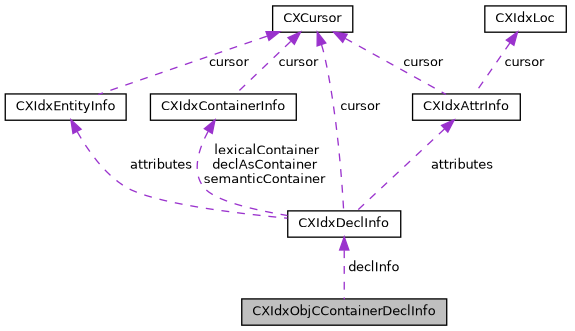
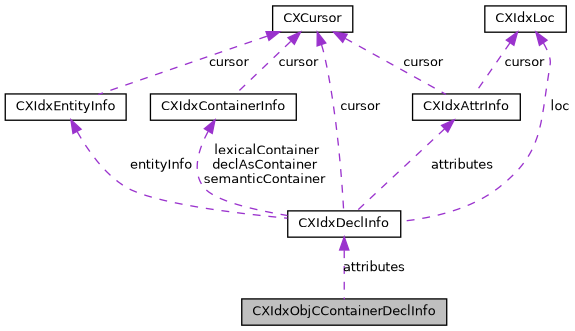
edge "CXIdxDeclInfo" -> "CXIdxEntityInfo": label " attributes" -> " entityInfo"
edge "CXIdxDeclInfo" -> "CXIdxLoc": added, label "loc"
edge "CXIdxObjCContainerDeclInfo" -> "CXIdxDeclInfo": label " declInfo" -> " attributes"
